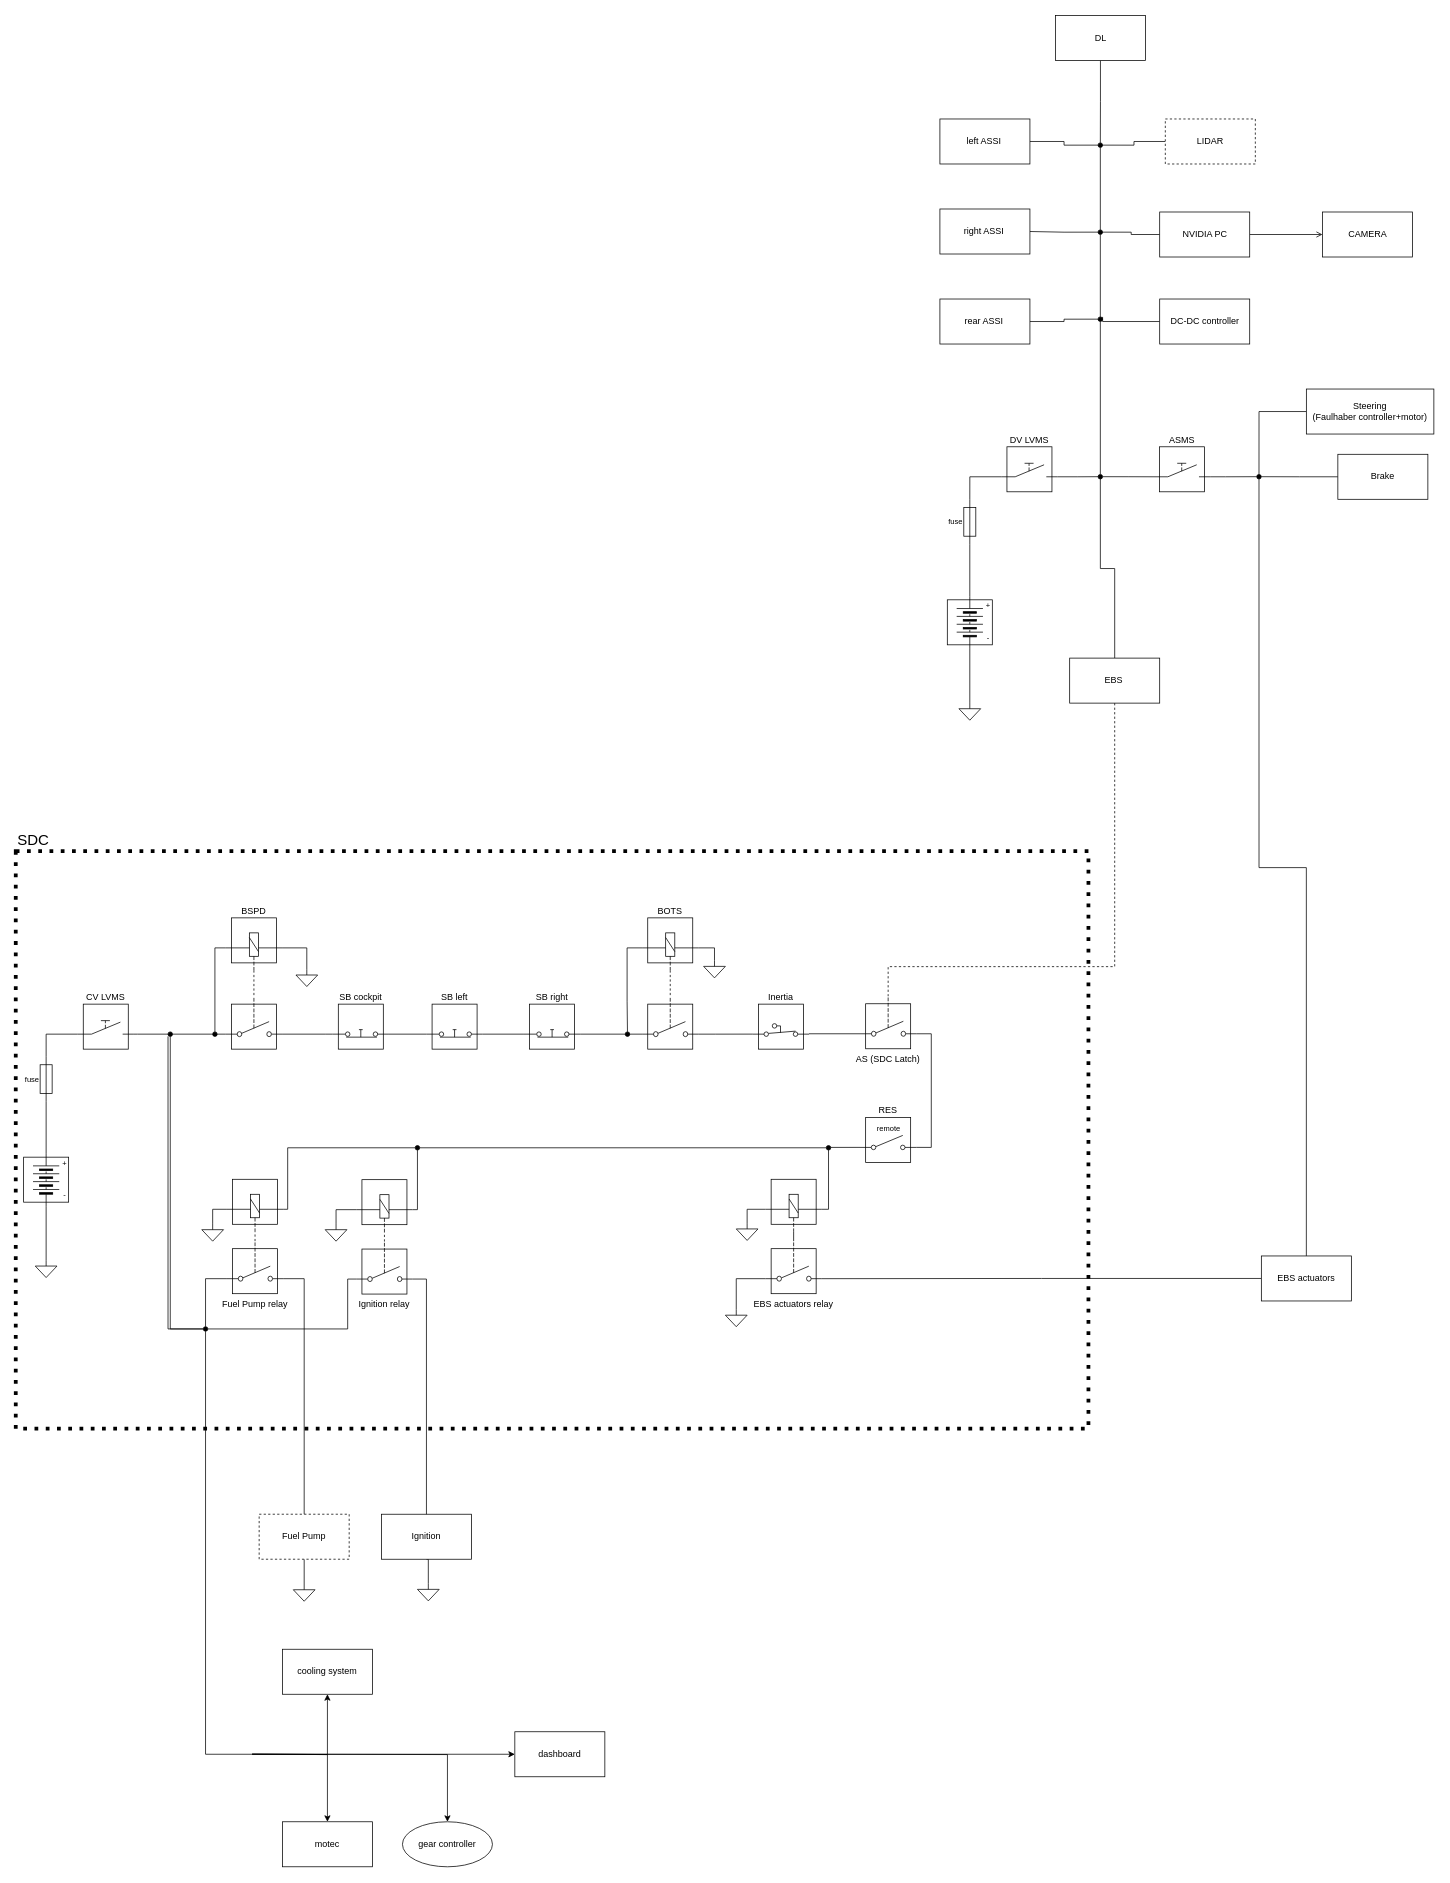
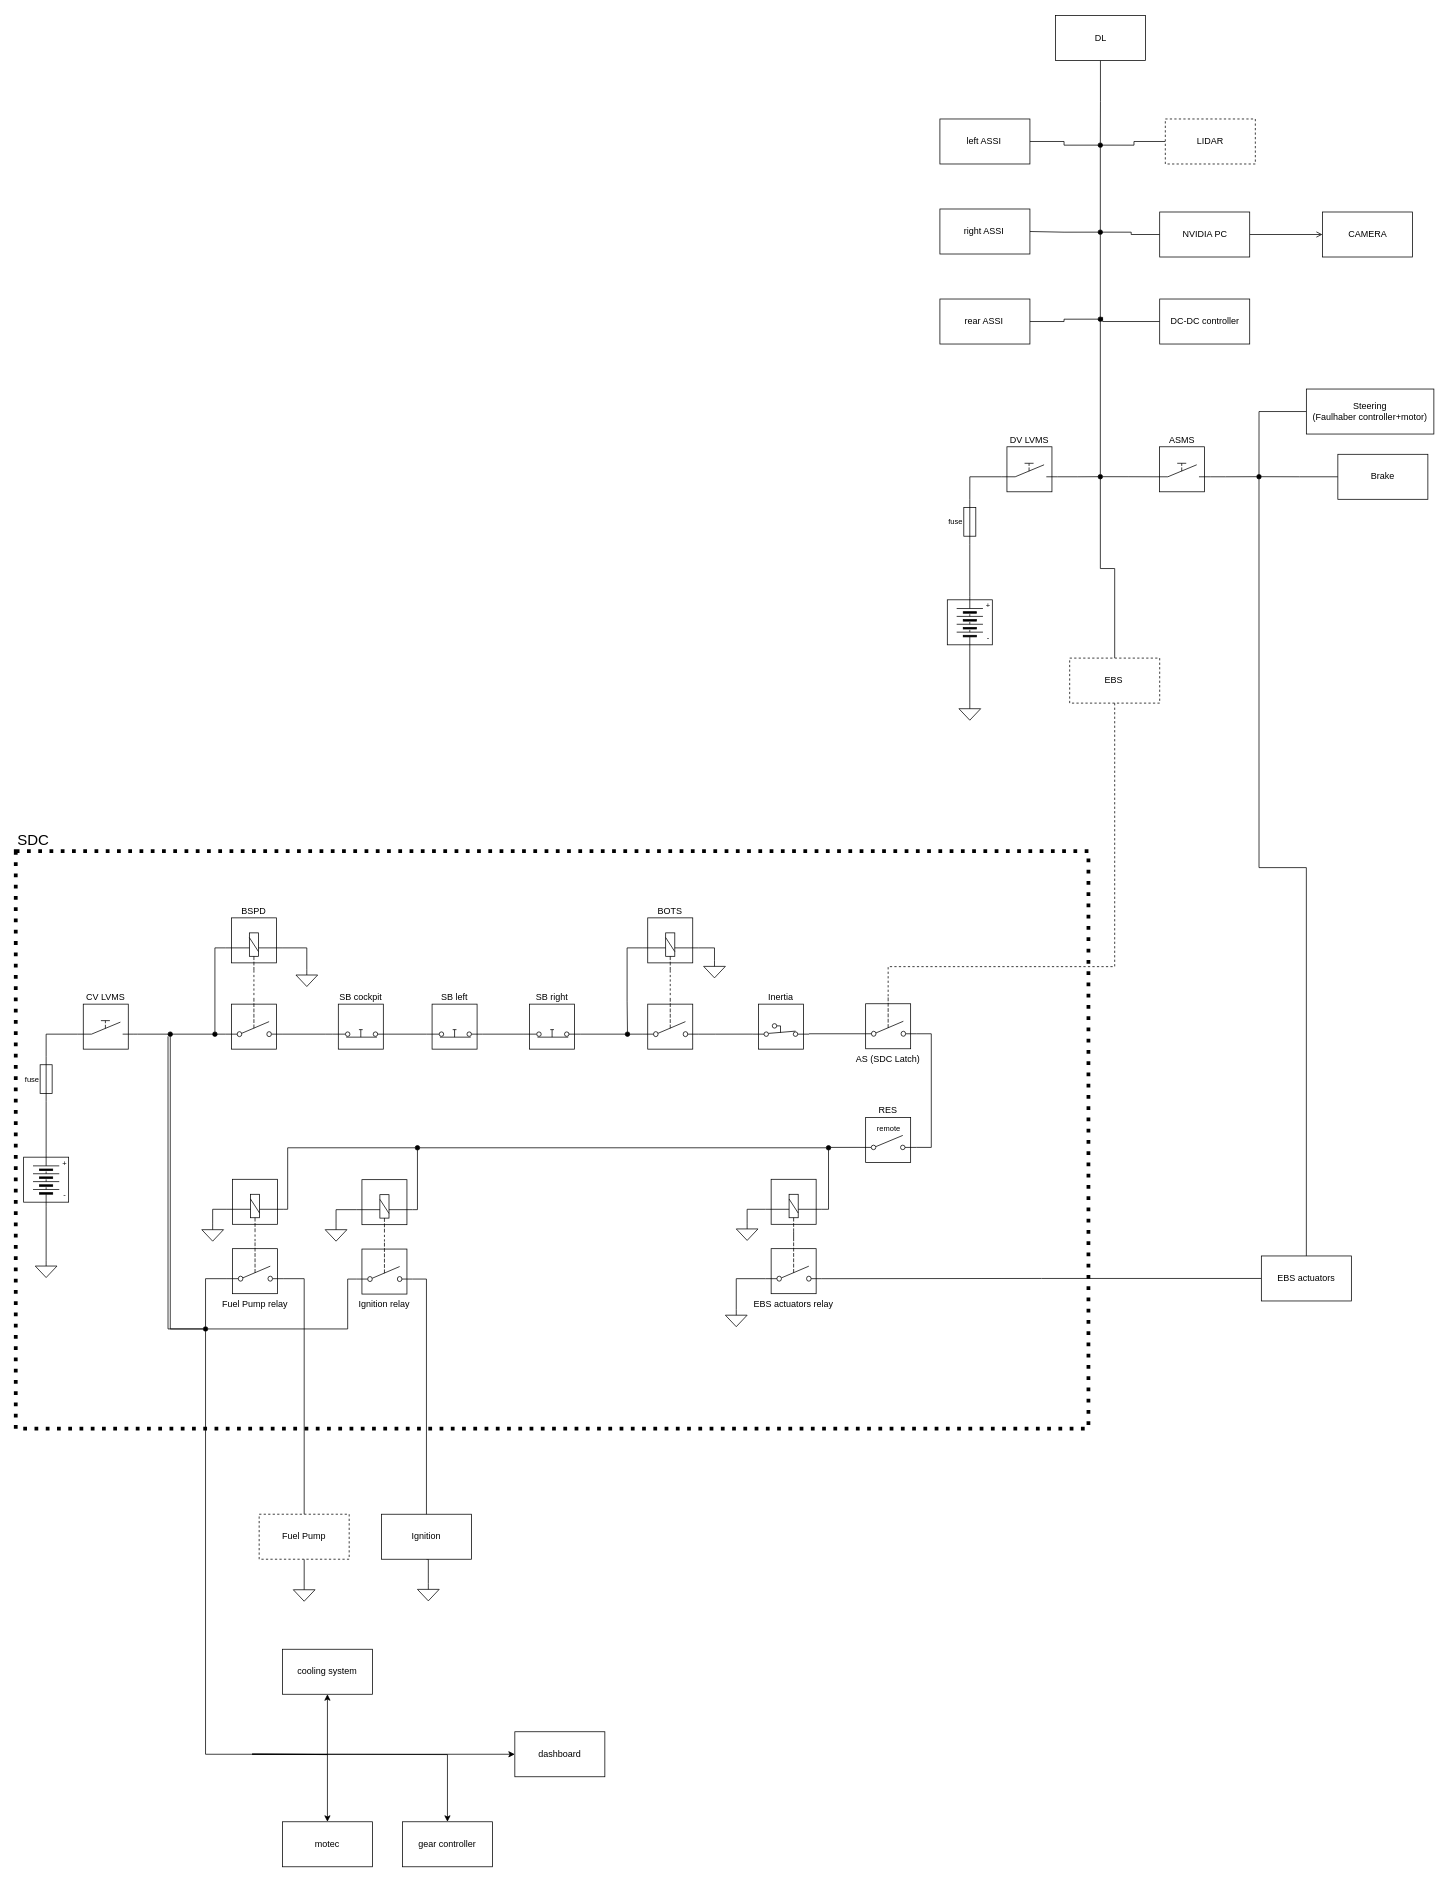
node "EBS": style solid -> dashed
node "gear controller": shape ellipse -> rectangle
